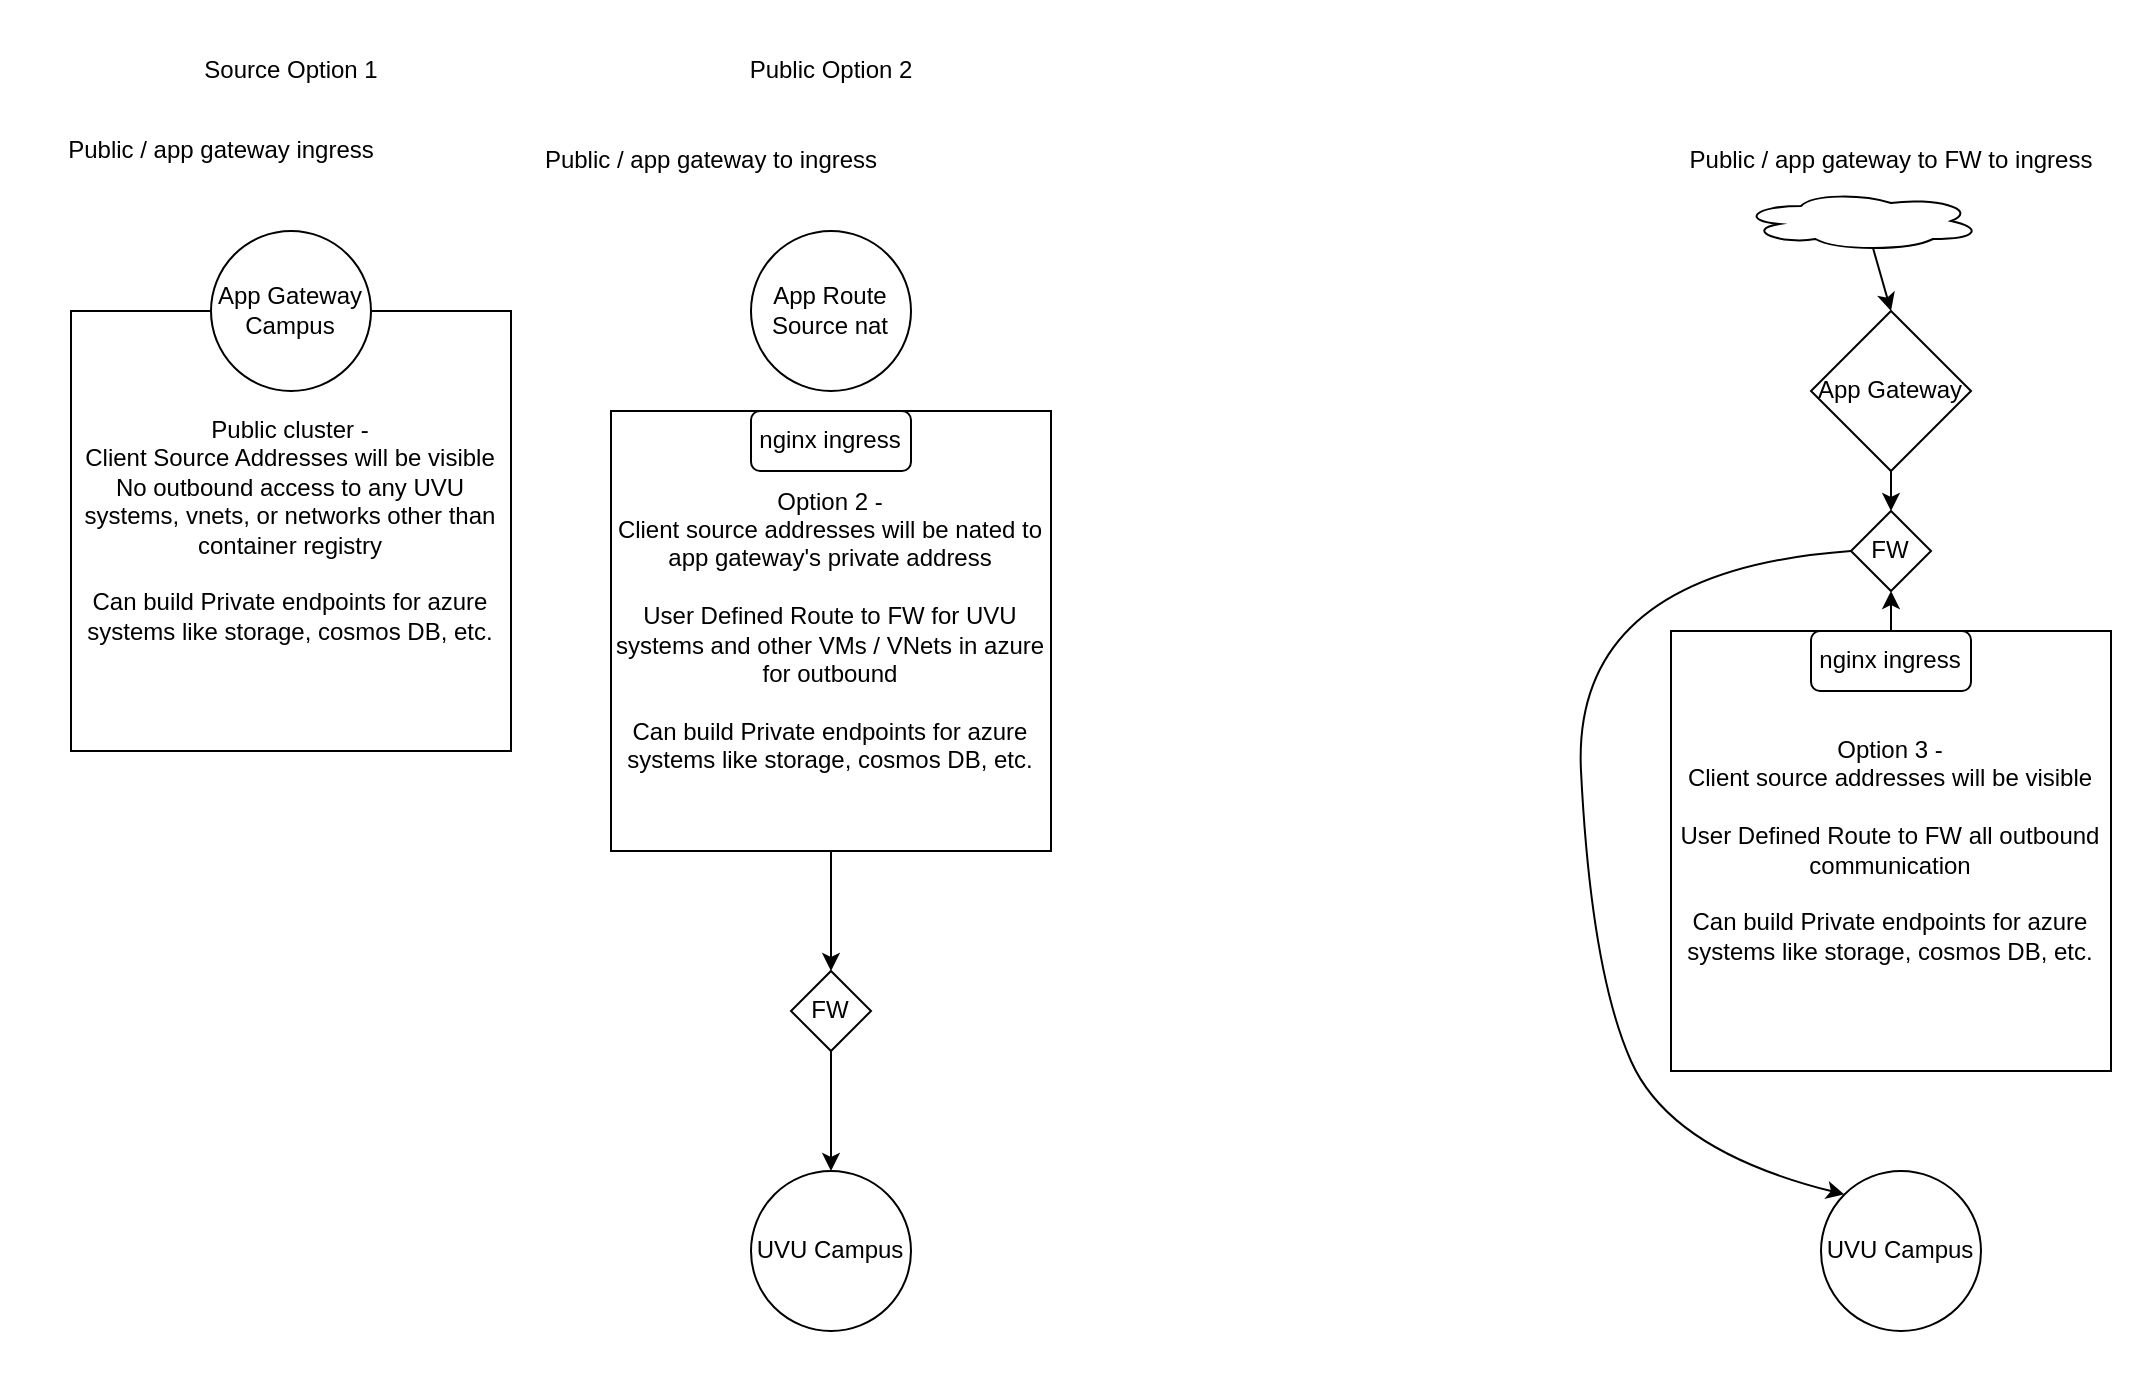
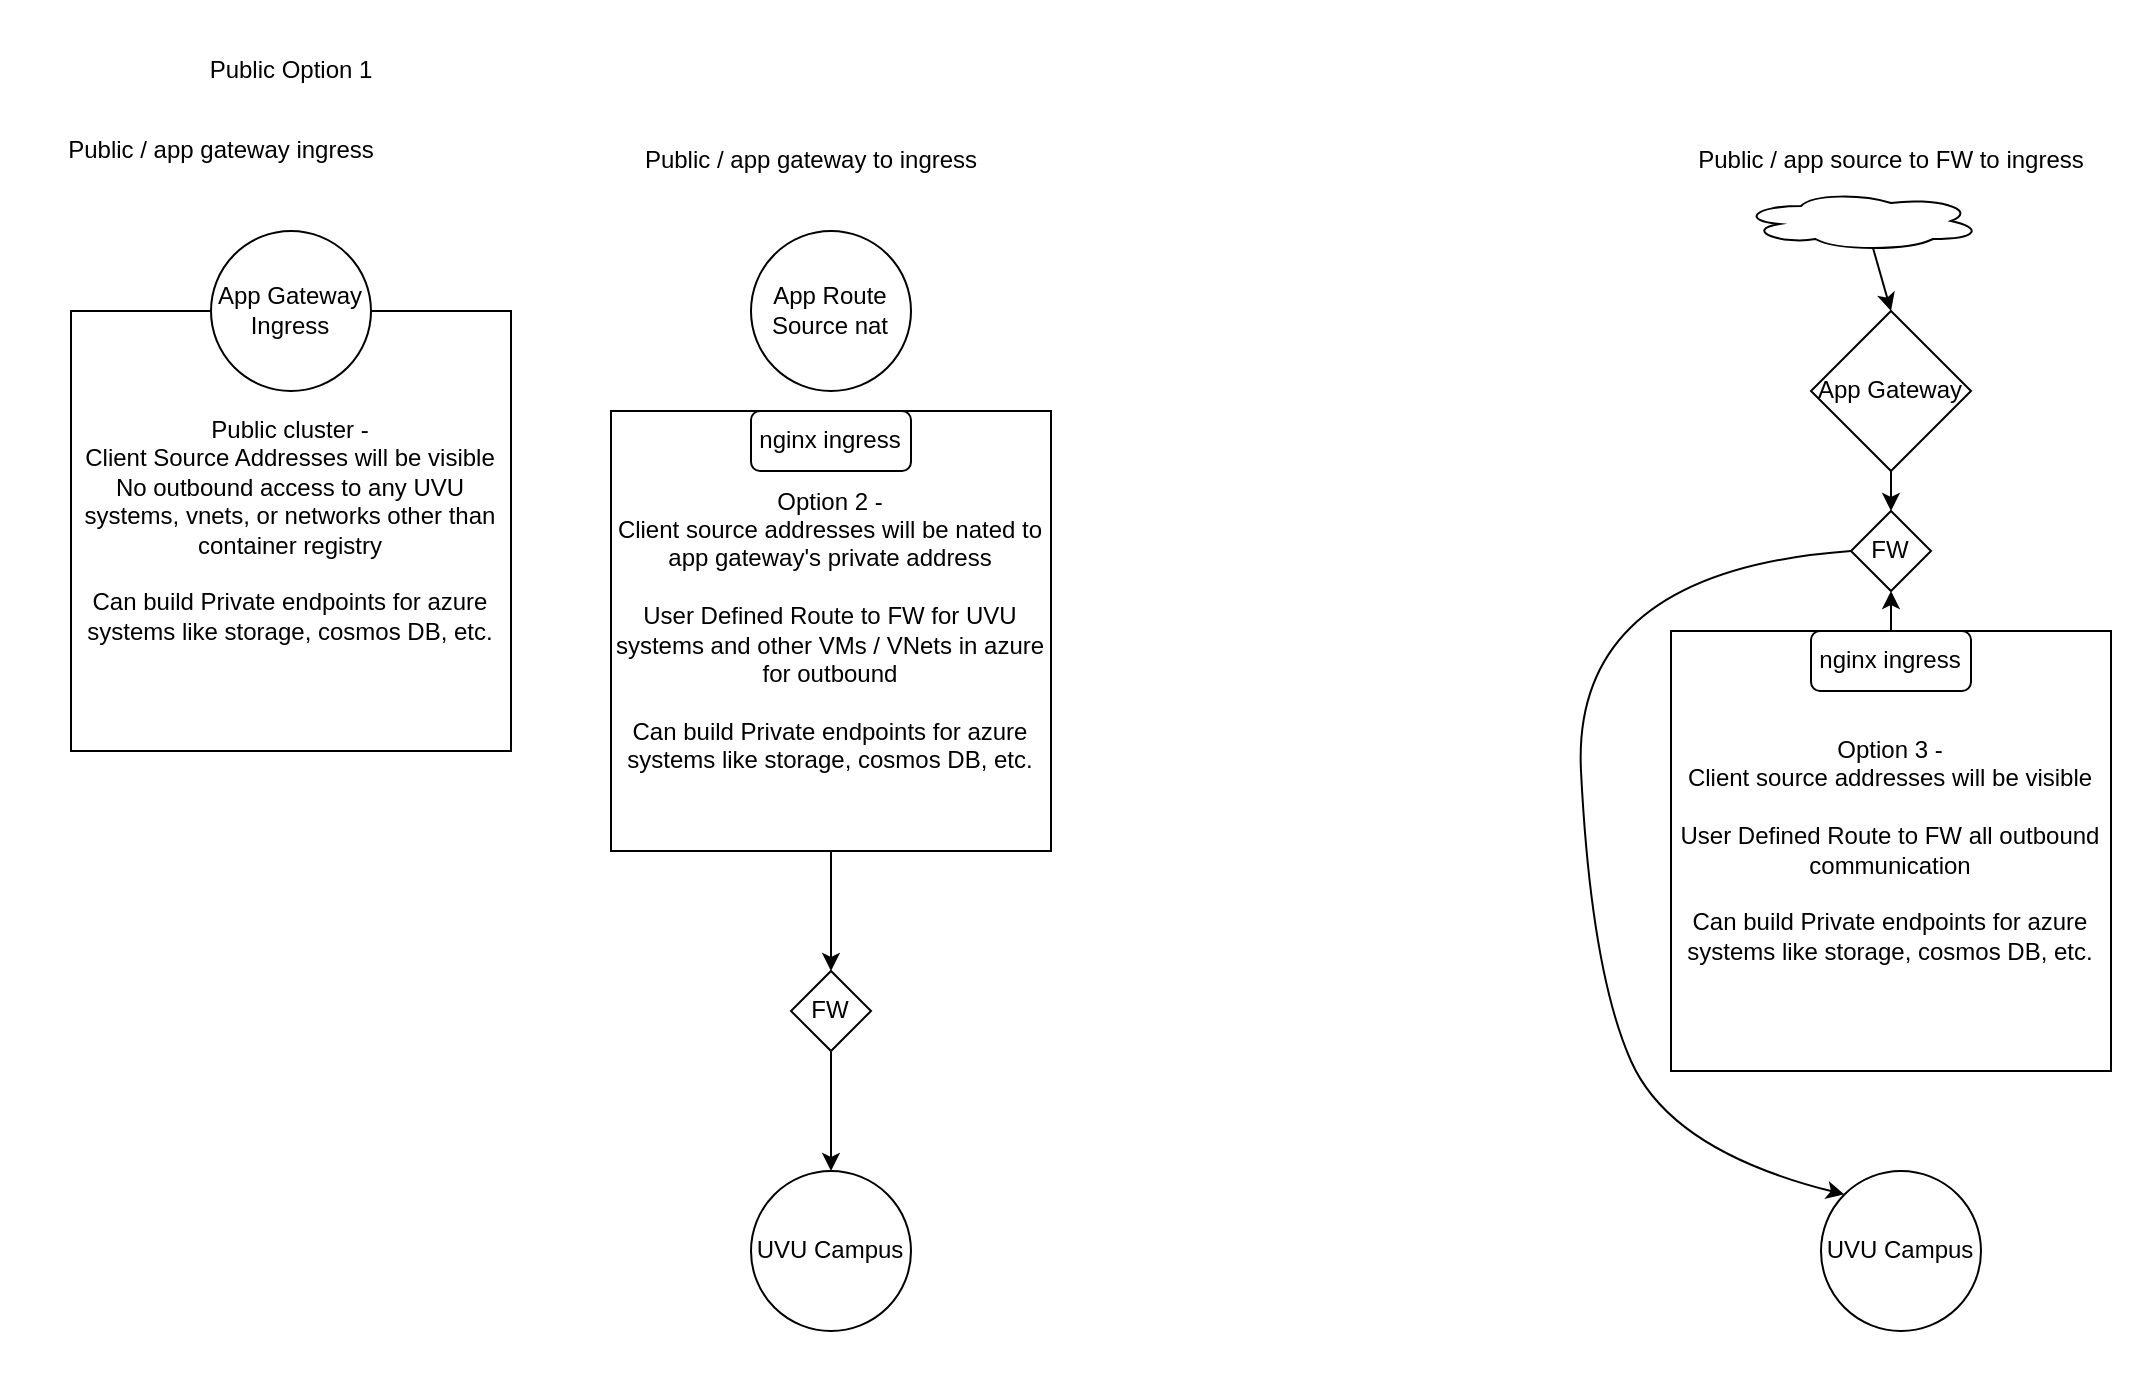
node "Source Option 1": label "Source Option 1" -> "Public Option 1"
node "Public Option 2": removed
node "Public / app gateway to ingress": moved (711, 161) -> (811, 161)
node "Public / app gateway to FW to ingress": label "Public / app gateway to FW to ingress" -> "Public / app source to FW to ingress"
node "App Gateway Campus": label "App Gateway Campus" -> "App Gateway Ingress"
